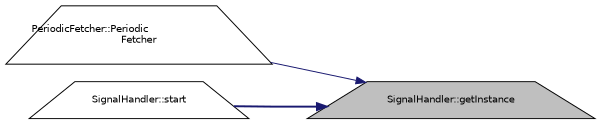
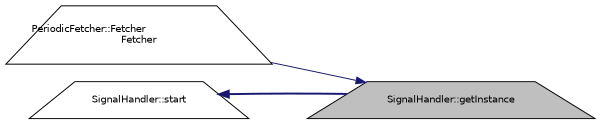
node "PeriodicFetcher::Periodic Fetcher": label "PeriodicFetcher::Periodic Fetcher" -> "PeriodicFetcher::Fetcher Fetcher"
edge "SignalHandler::start" -> "SignalHandler::getInstance": reversed
